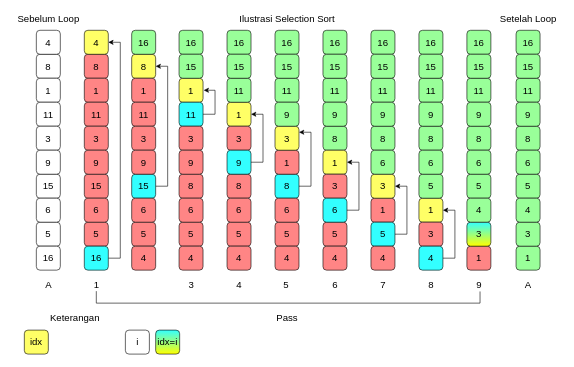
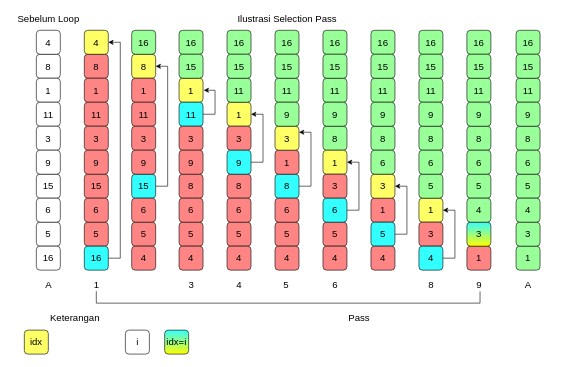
node "Ilustrasi Selection Sort": label "Ilustrasi Selection Sort" -> "Ilustrasi Selection Pass"
node "Setelah Loop": removed
node "7": removed
node "Pass": moved (287, 318) -> (359, 318)
node "idx=i": moved (168, 342) -> (177, 342)
